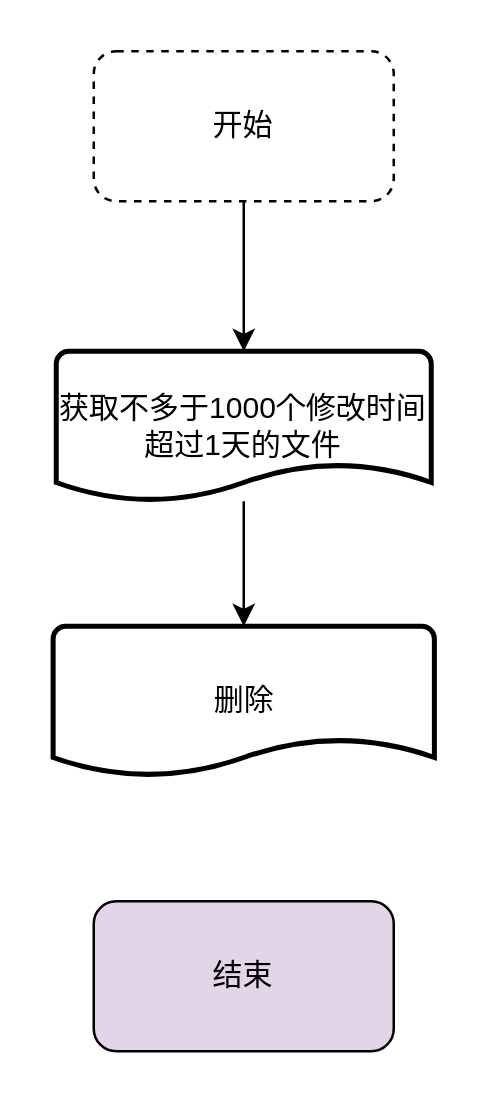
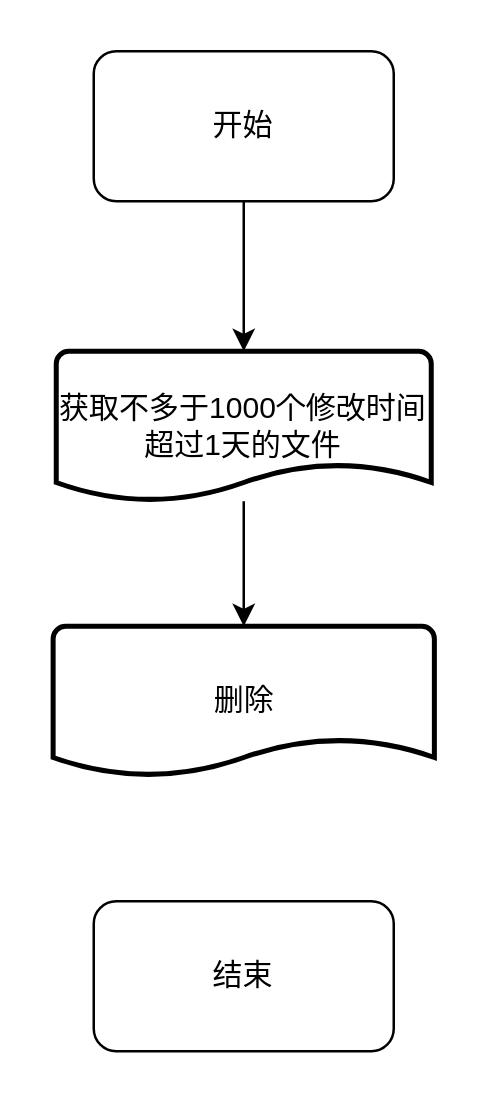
node "开始": style dashed -> solid
node "结束": fillcolor #e1d5e7 -> #ffffff
